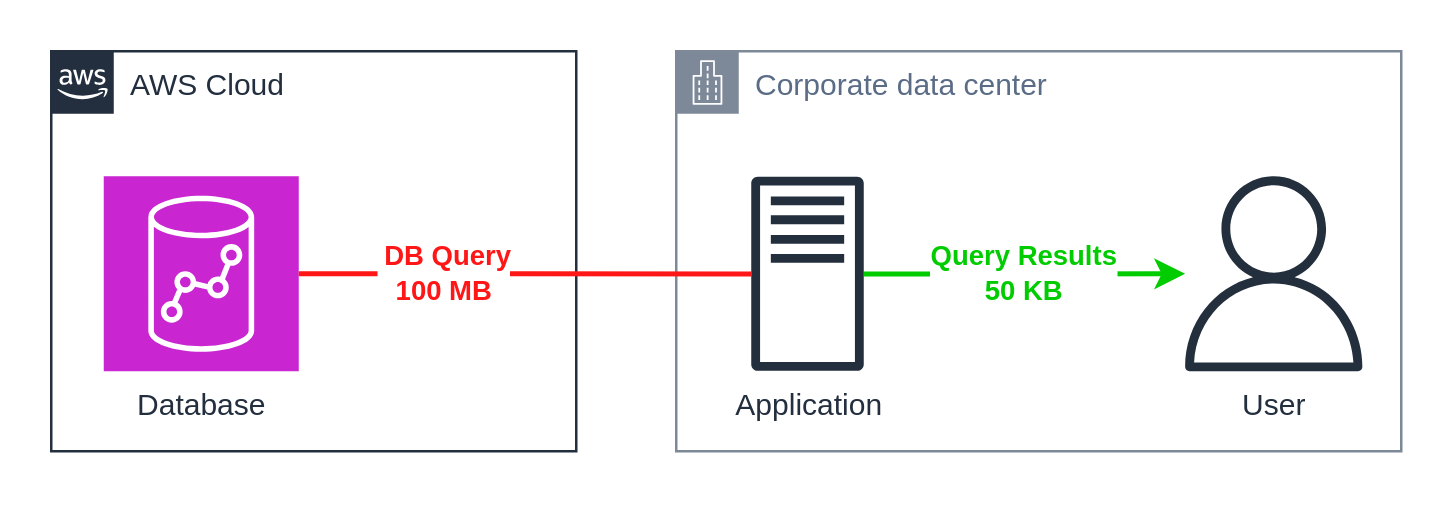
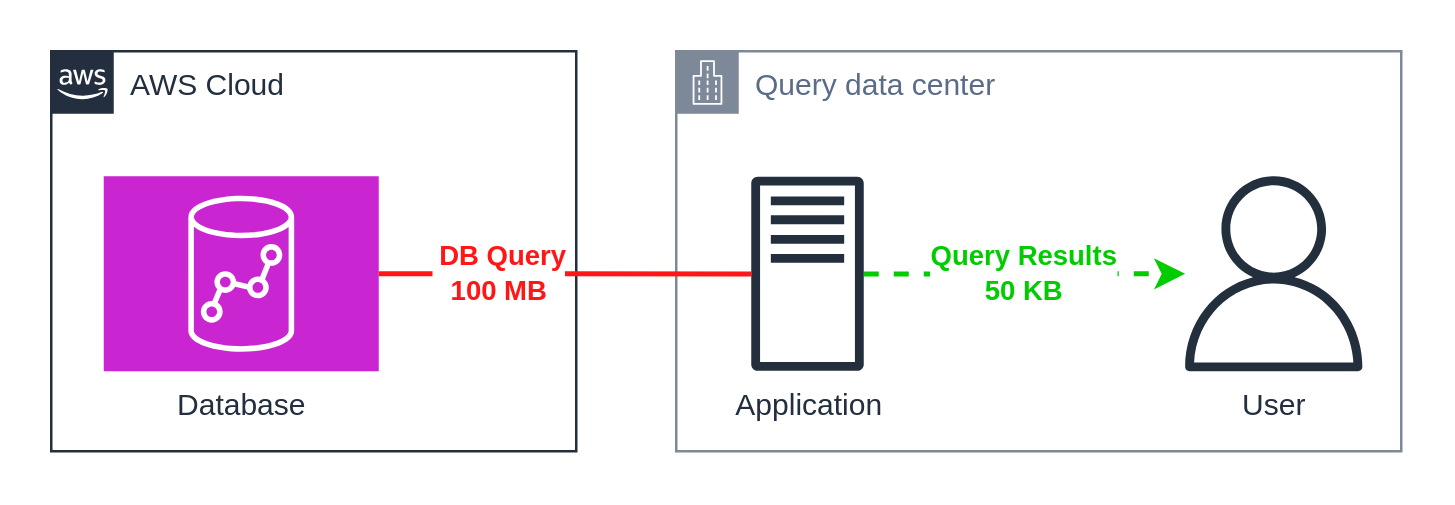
node "Corporate data center": label "Corporate data center" -> "Query data center"
node "Database": size 195x195 -> 275x195
edge "Application" -> "User": style solid -> dashed
